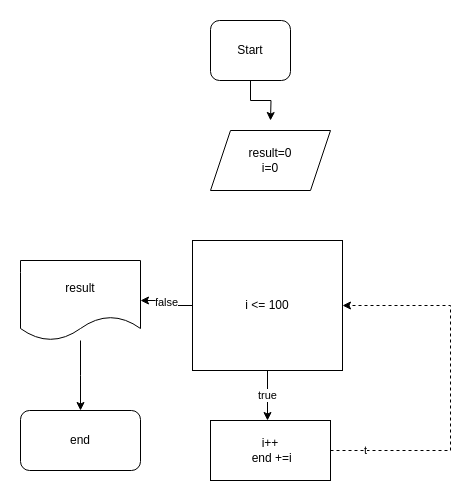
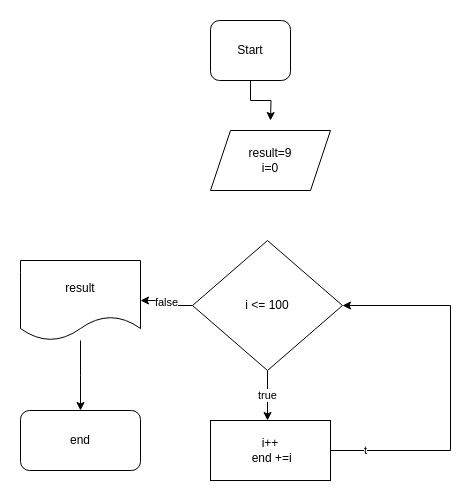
node "result=0 i=0": label "result=0 i=0" -> "result=9 i=0"
node "i <= 100": shape rectangle -> diamond
edge "i++ end +=i" -> "i <= 100": style dashed -> solid
